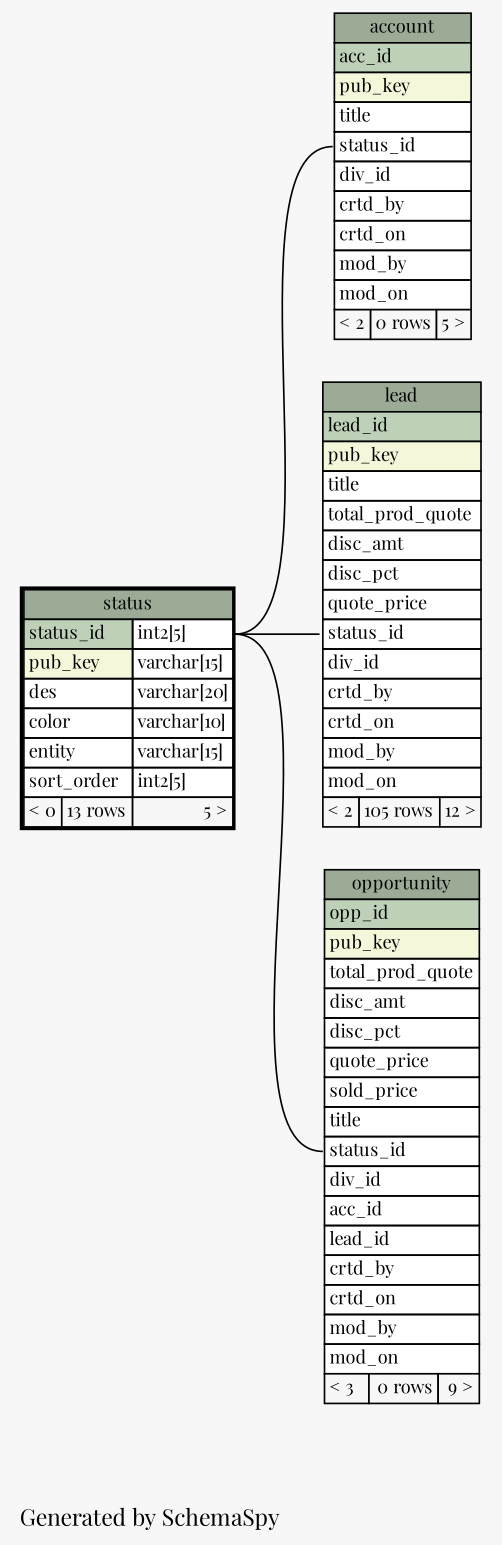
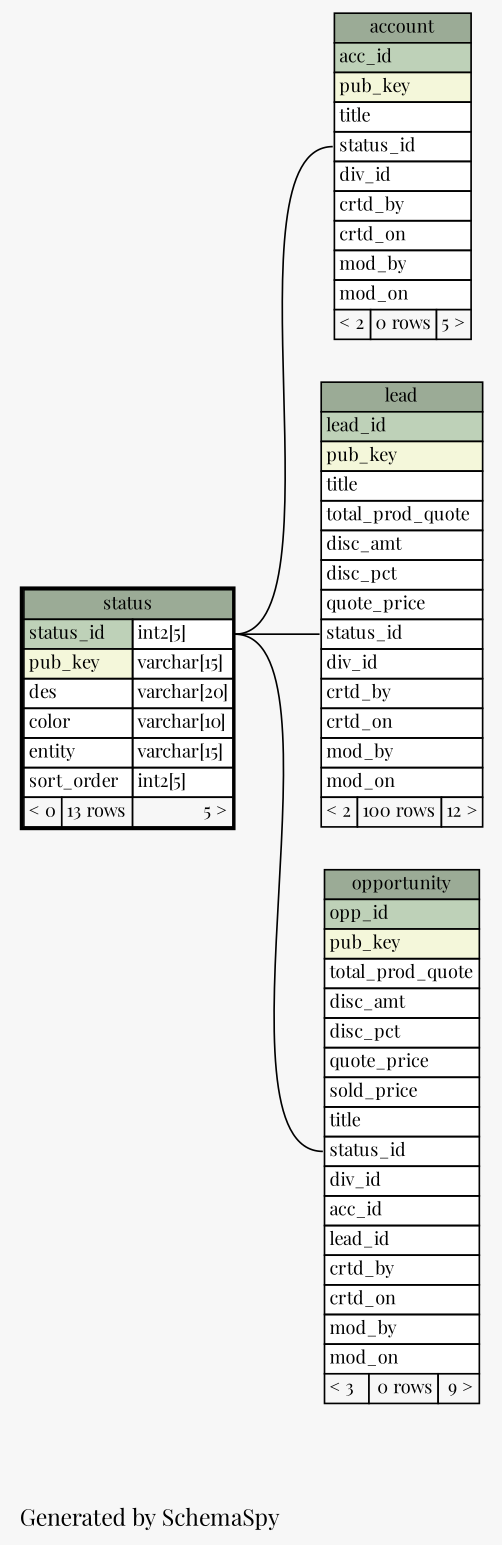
node "lead": text "105 rows" -> "100 rows"
